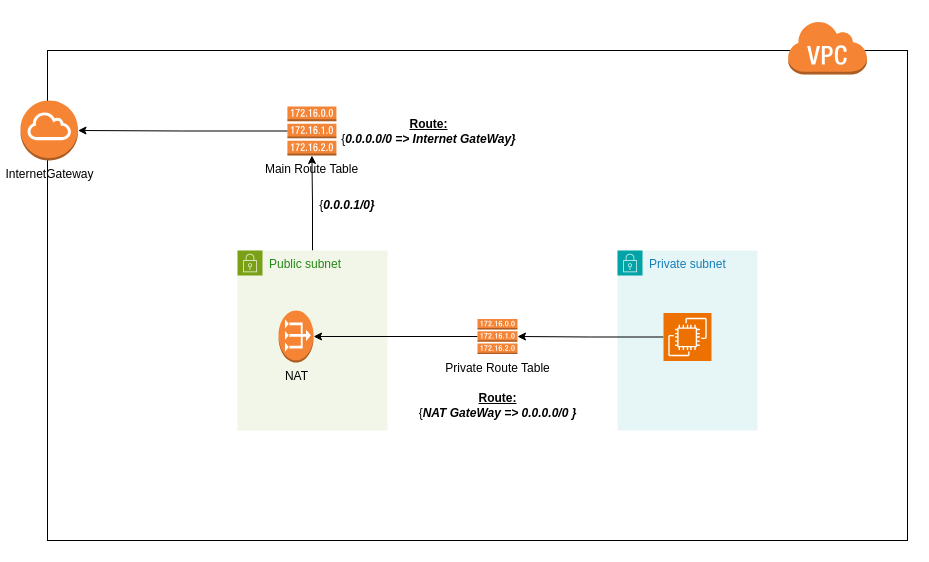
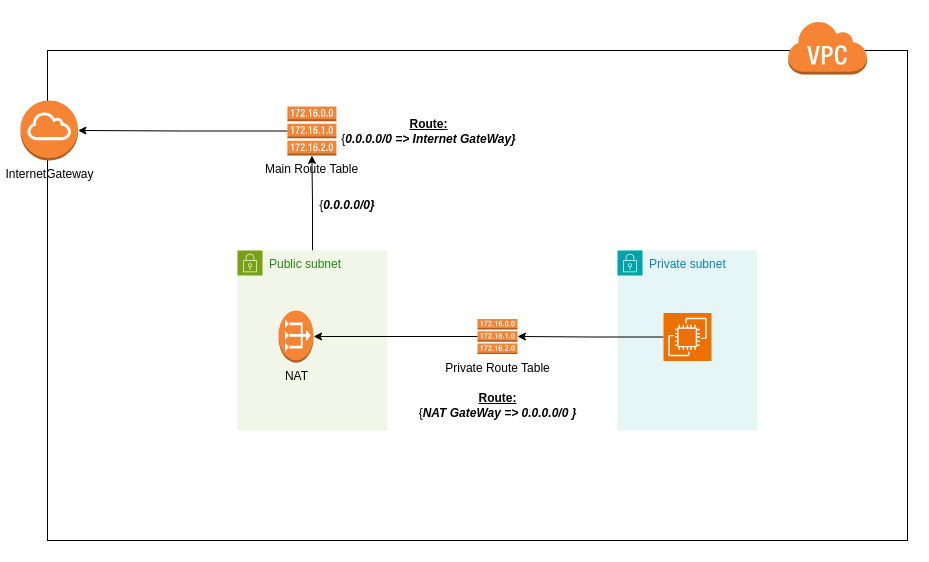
node "{0.0.0.1/0}": label "{0.0.0.1/0}" -> "{0.0.0.0/0}"
